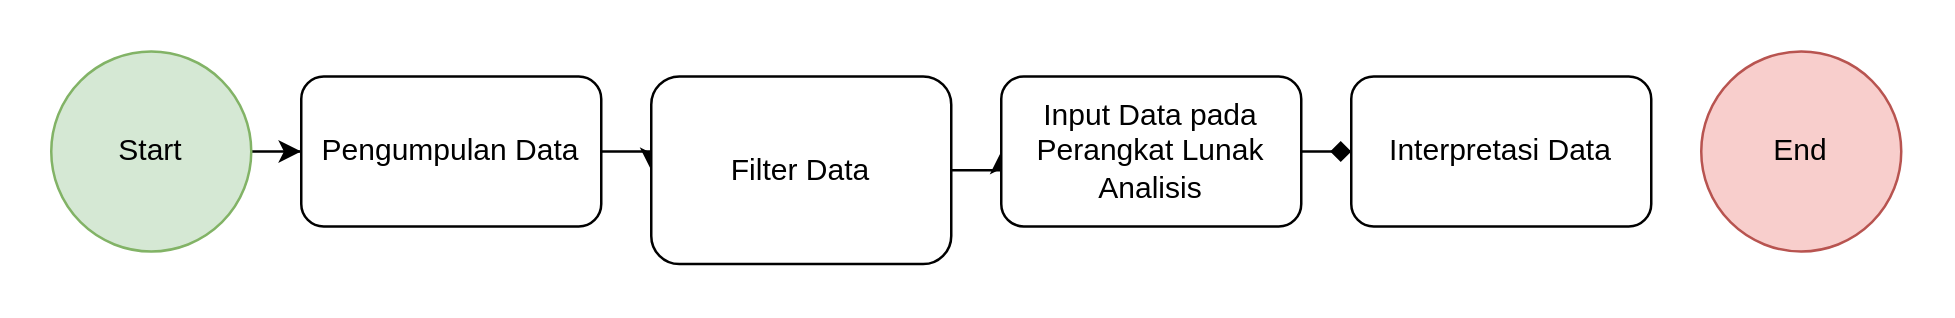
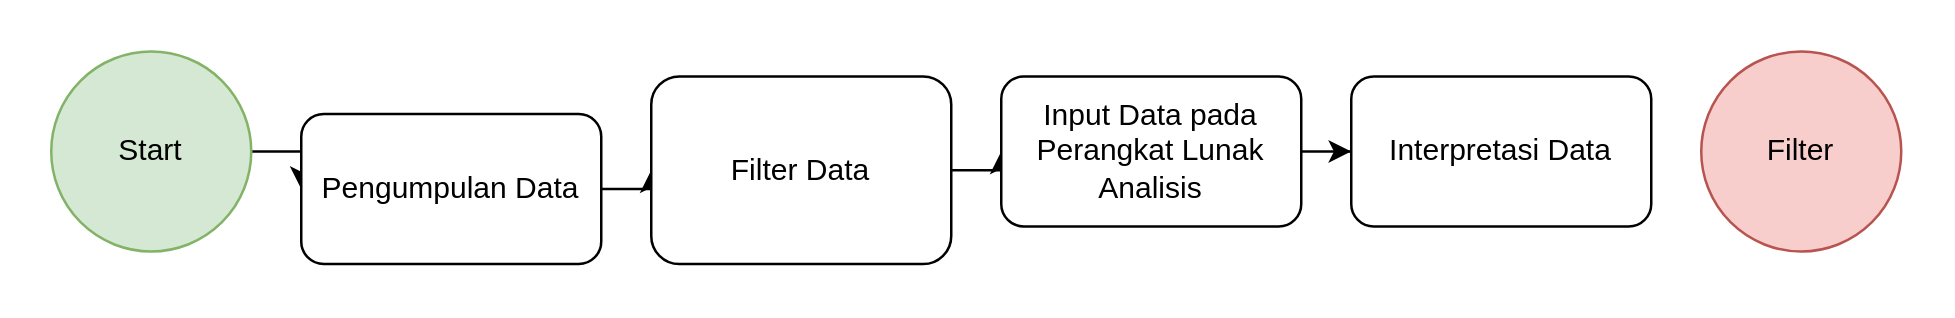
node "Pengumpulan Data": moved (451, 151) -> (451, 189)
edge "Input Data pada Perangkat Lunak Analisis" -> "Interpretasi Data": arrowhead diamond -> classic
node "End": label "End" -> "Filter"
